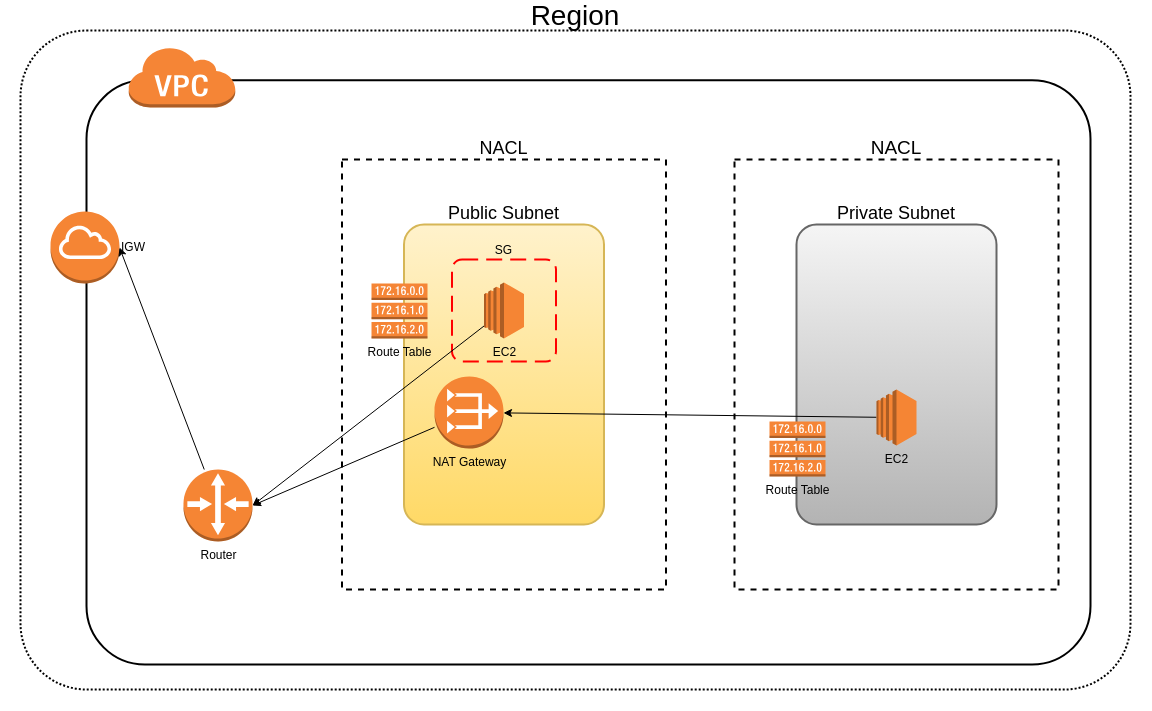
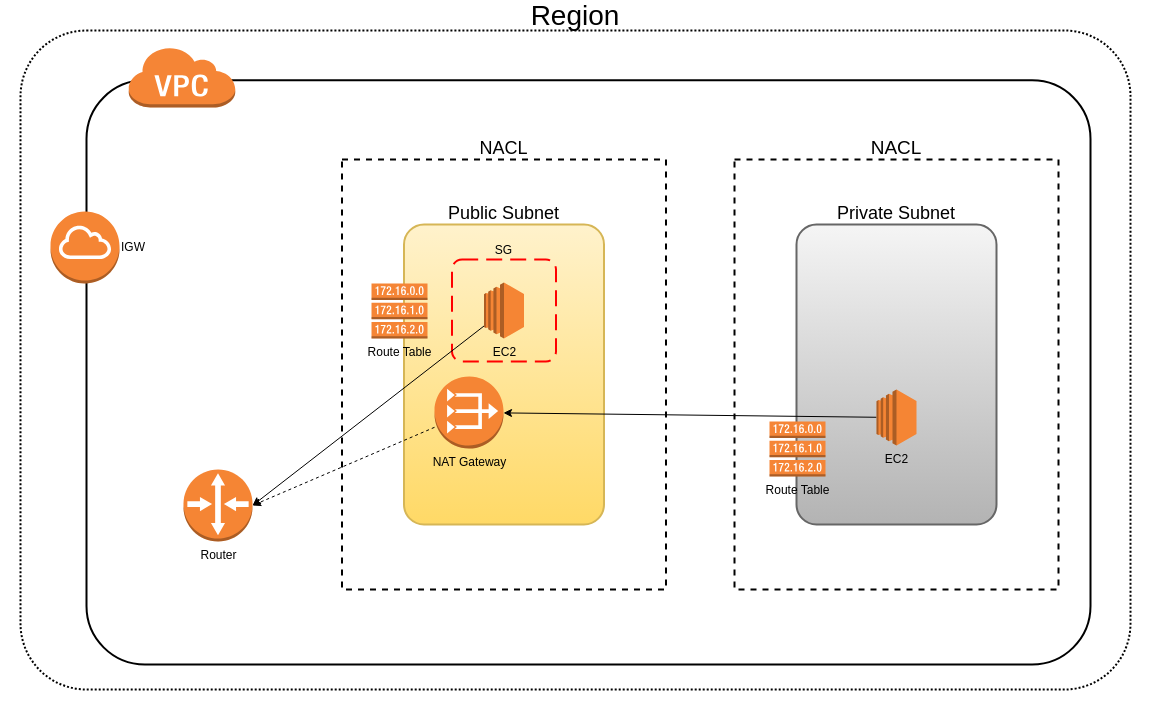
edge "Router" -> "IGW": removed
edge "NAT Gateway" -> "Router": style solid -> dashed
